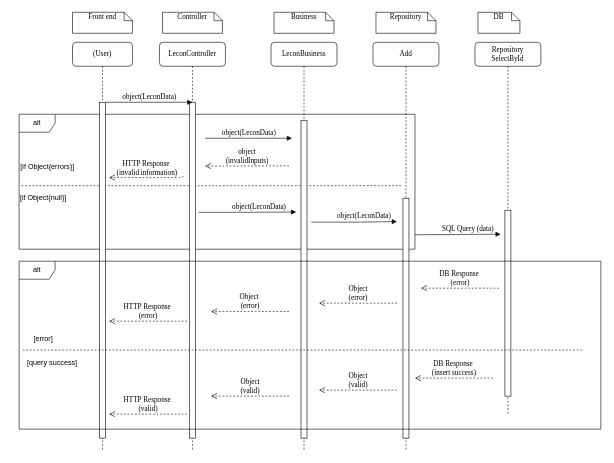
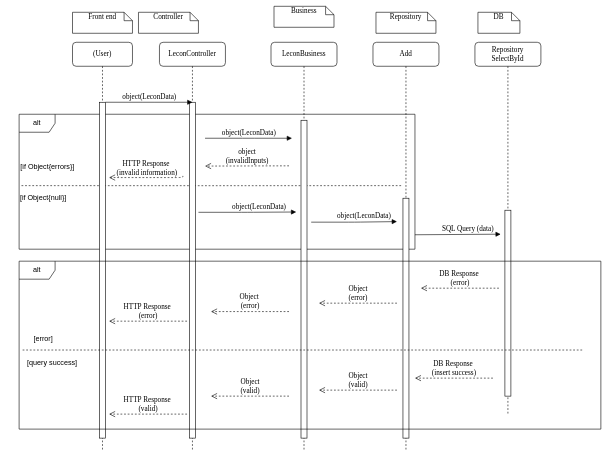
node "Controller": moved (192, 23) -> (168, 23)
node "Business": moved (304, 23) -> (304, 17)
